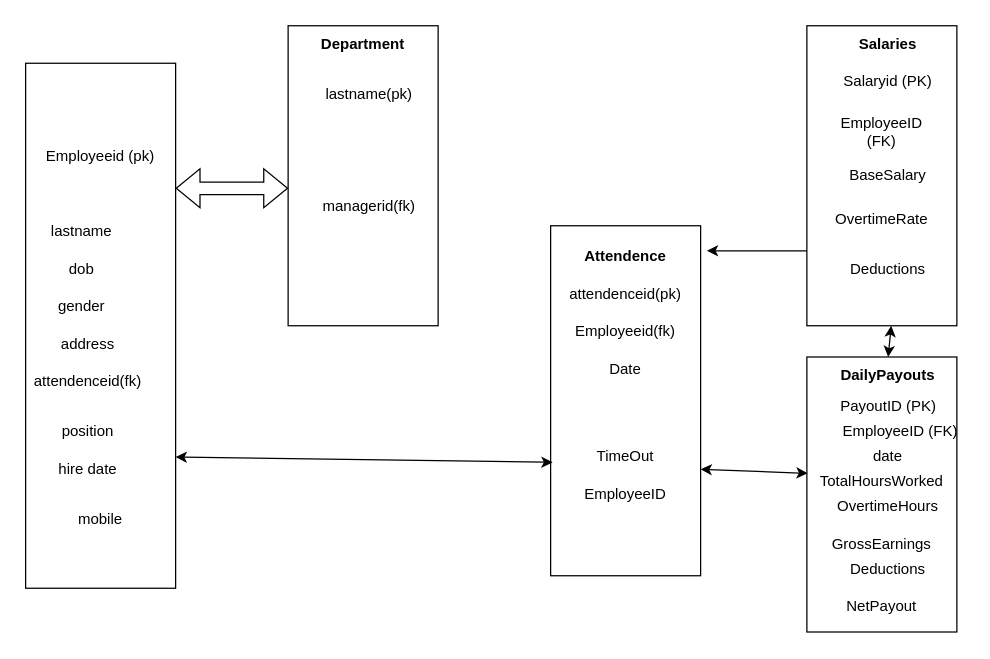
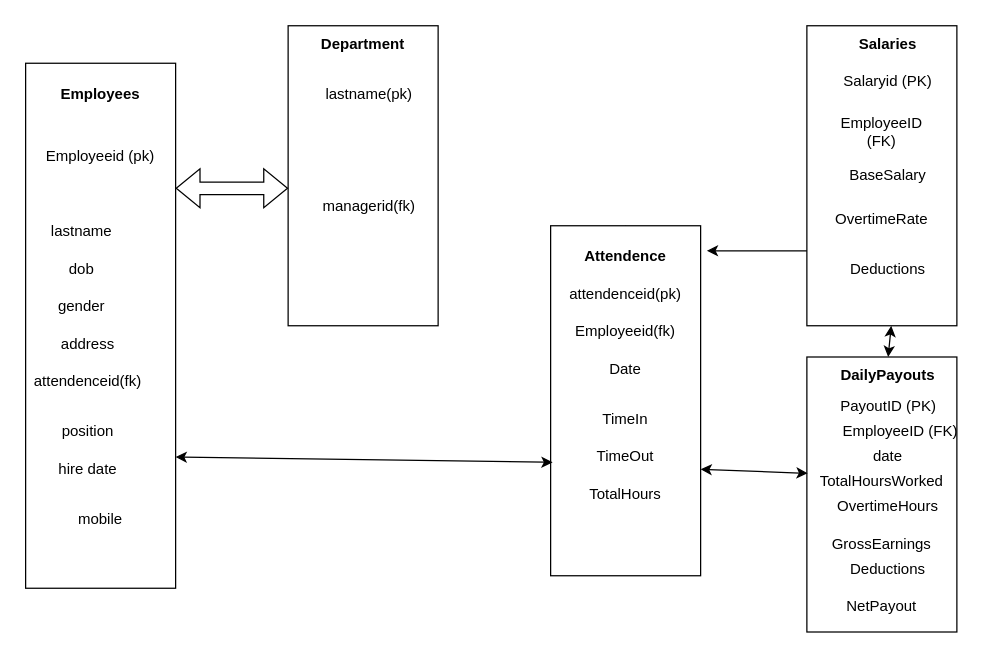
node "Employees": added
node "TimeIn": added
node "EmployeeID": label "EmployeeID" -> "TotalHours"
